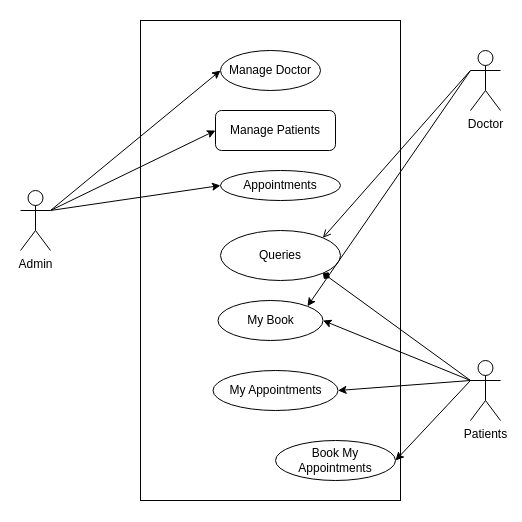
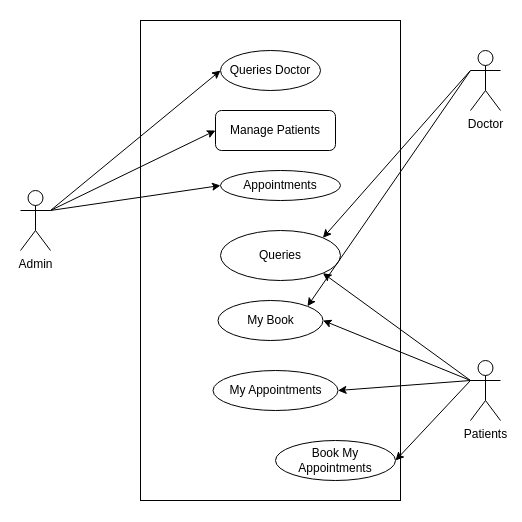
node "Manage Doctor": label "Manage Doctor" -> "Queries Doctor"
edge "Doctor" -> "Queries": arrowhead open -> classic
edge "Patients" -> "Queries": arrowhead diamond -> classic
